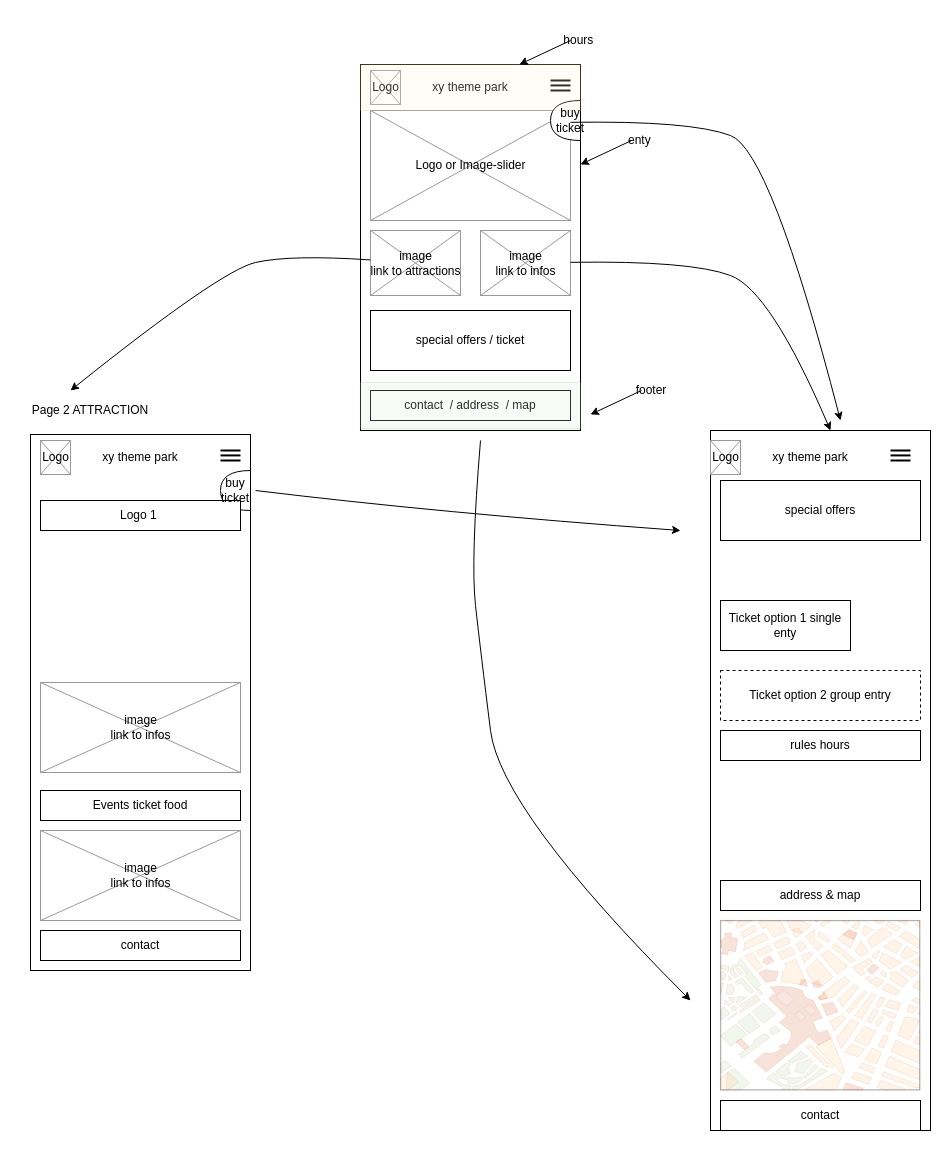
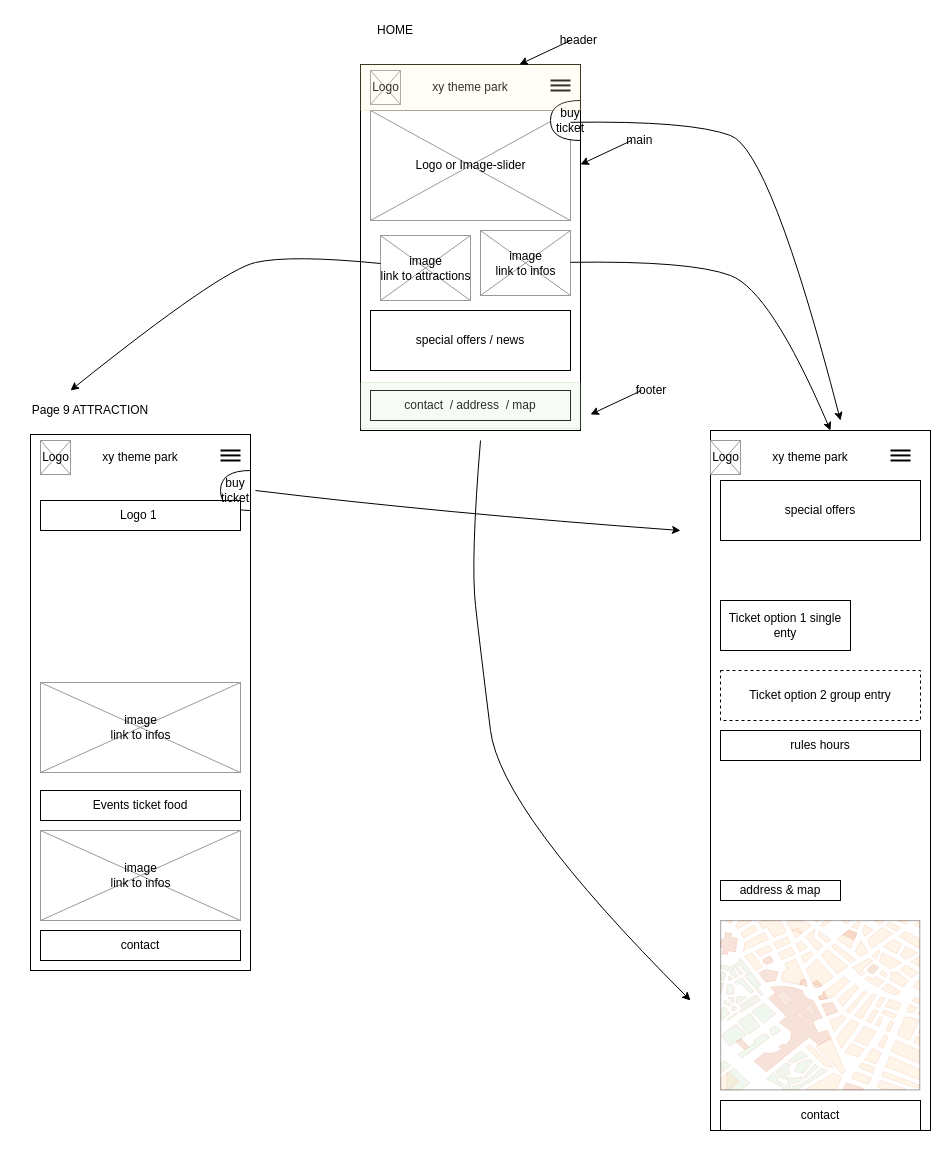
node "HOME": added
node "hours": label "hours" -> "header"
node "enty": label "enty" -> "main"
node "image link to attractions": moved (416, 263) -> (426, 268)
node "special offers / ticket": label "special offers / ticket" -> "special offers / news"
node "Page 2 ATTRACTION": label "Page 2 ATTRACTION" -> "Page 9 ATTRACTION"
node "address & map": size 200x30 -> 120x20
